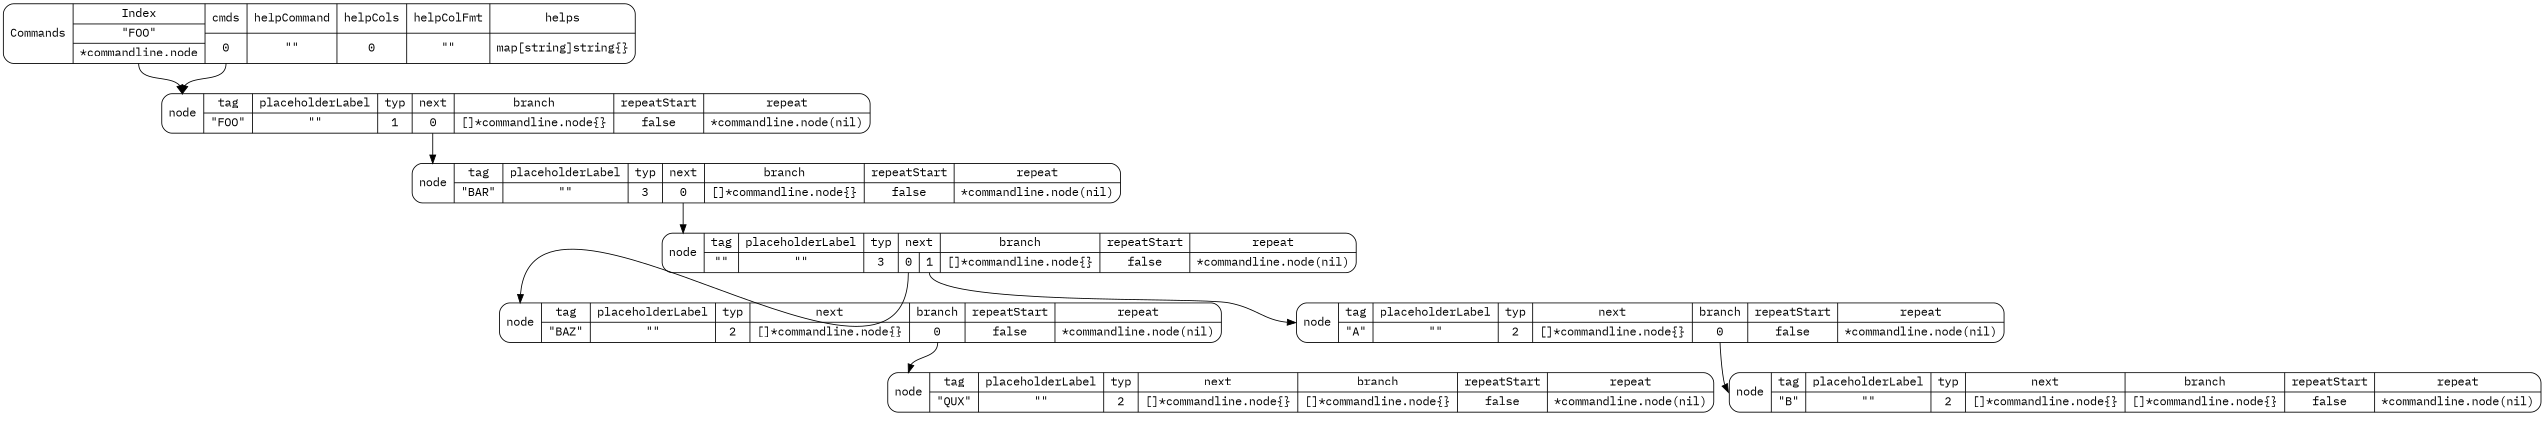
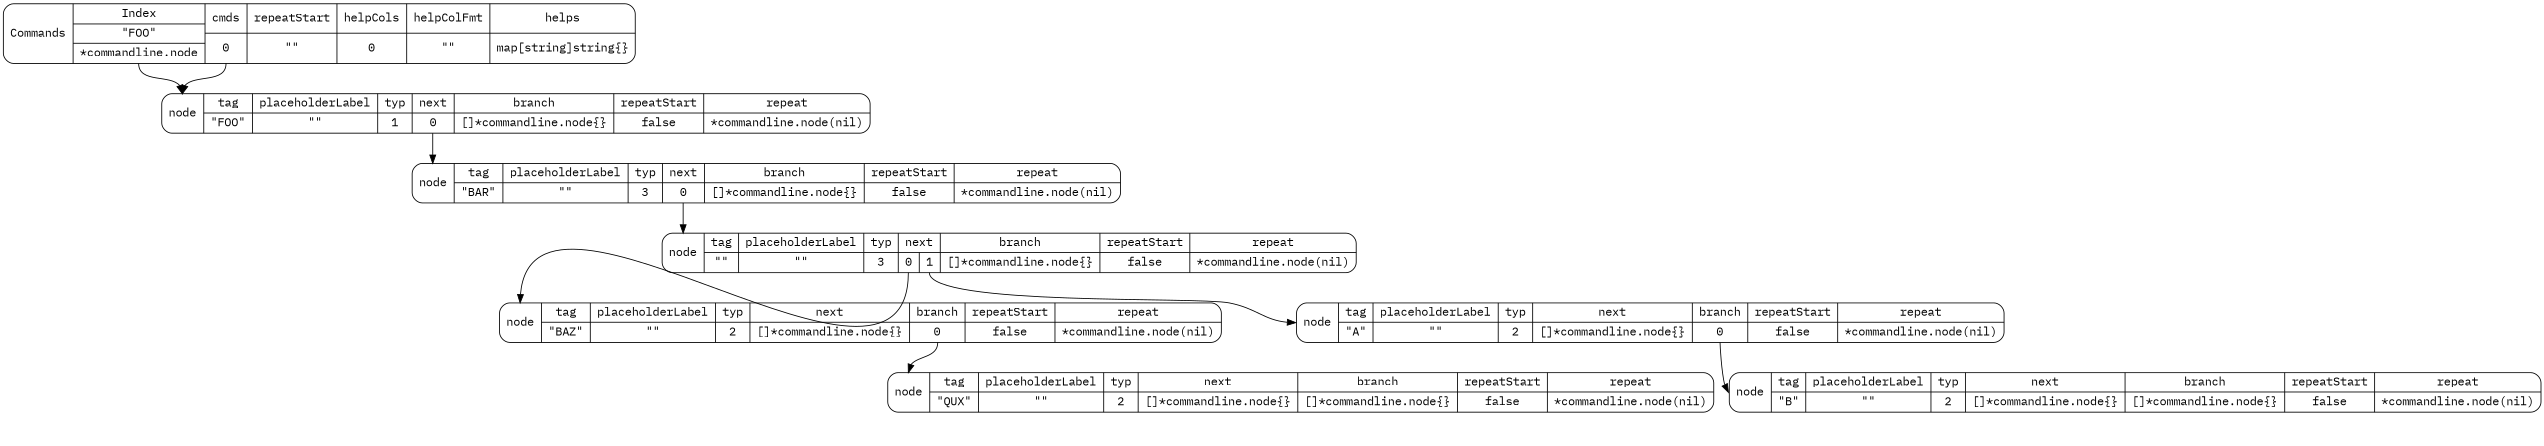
node "Commands": text "helpCommand" -> "repeatStart"
